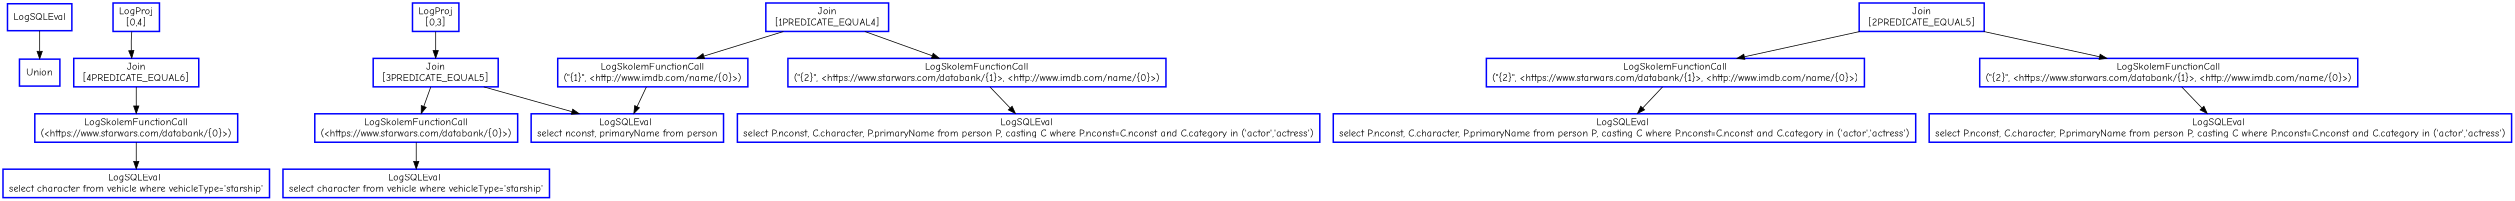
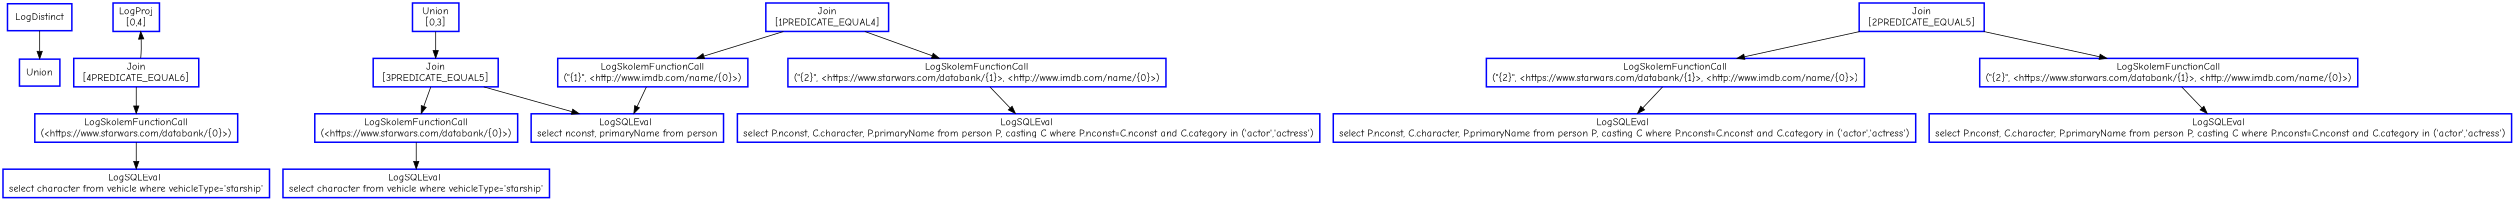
node "LogSQLEval": label "LogSQLEval" -> "LogDistinct"
node "LogProj [0,3]": label "LogProj [0,3]" -> "Union [0,3]"
edge "LogProj [0,4]" -> "Join [4PREDICATE_EQUAL6]": reversed
